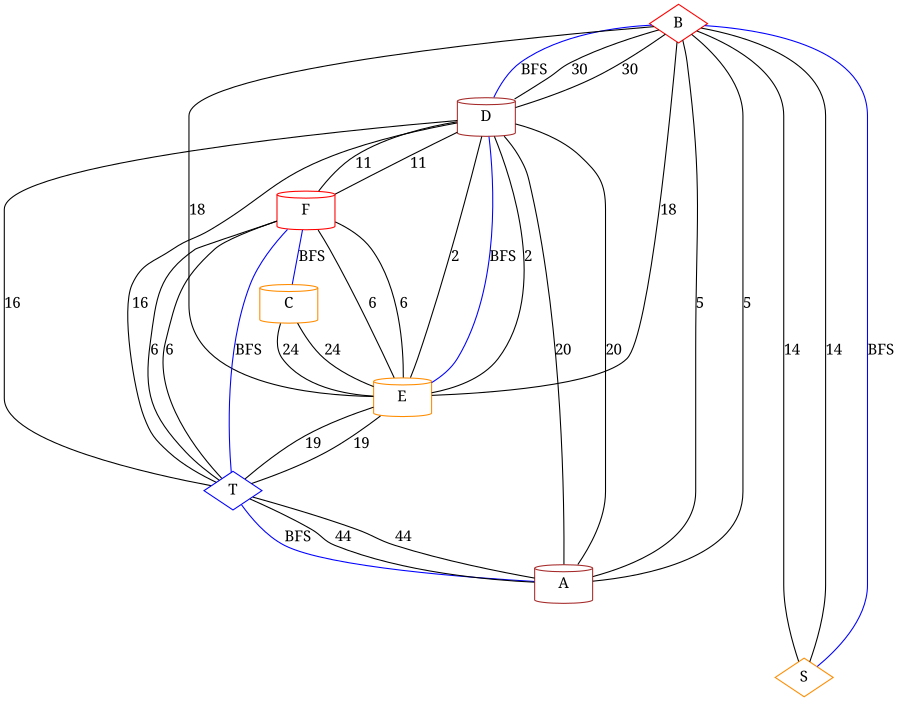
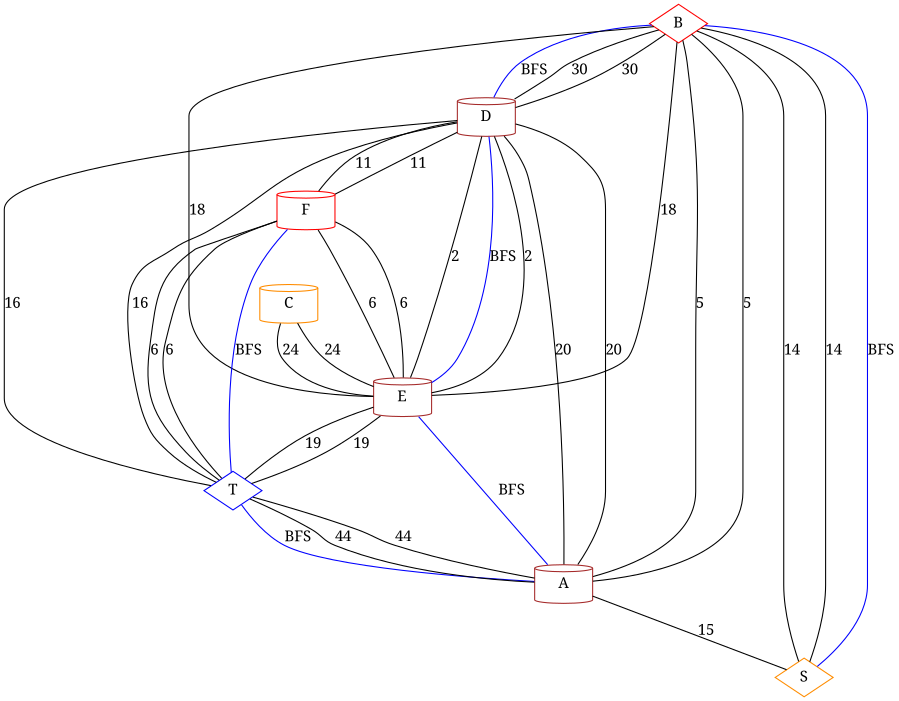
edge "F" -- "C": removed, label "BFS"
node "E": color darkorange -> brown
edge "E" -- "A": added, label "BFS"
edge "A" -- "S": added, label "15"
